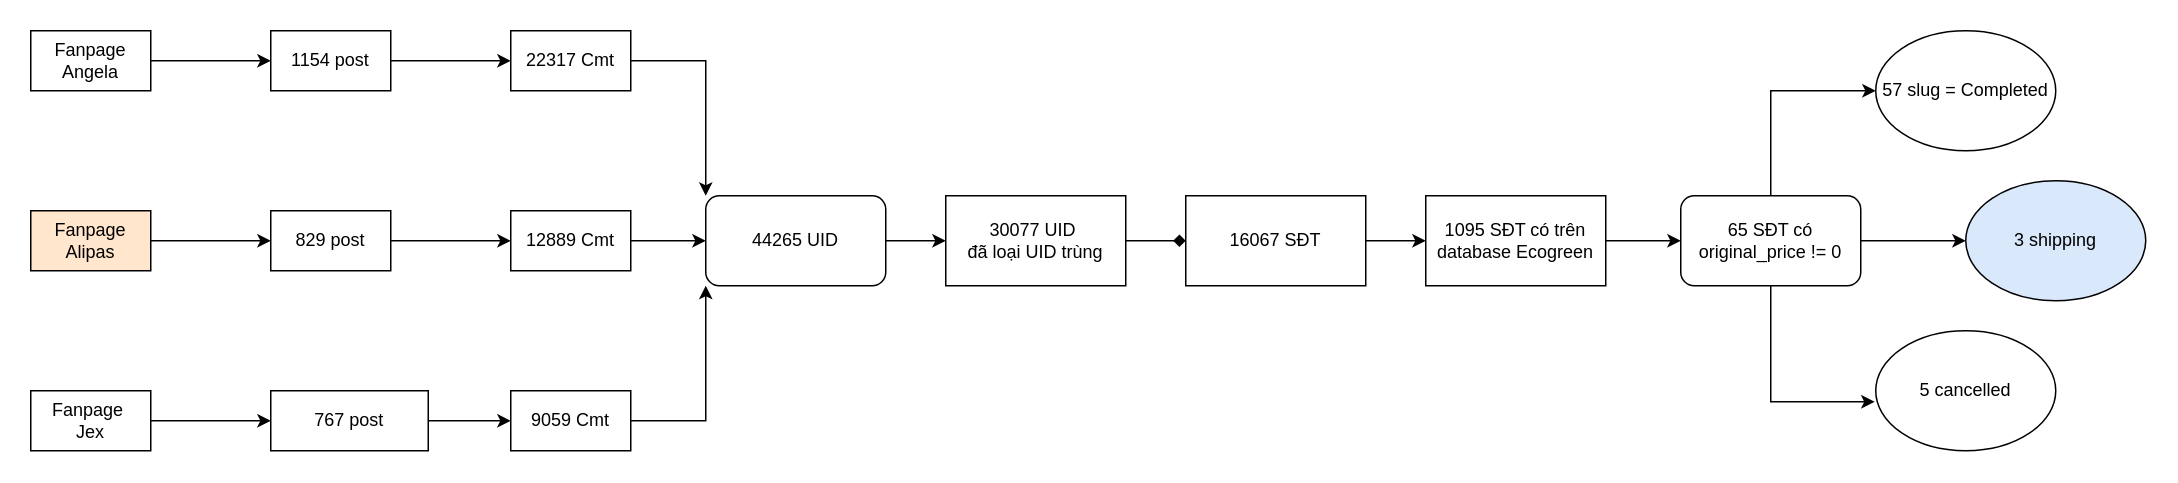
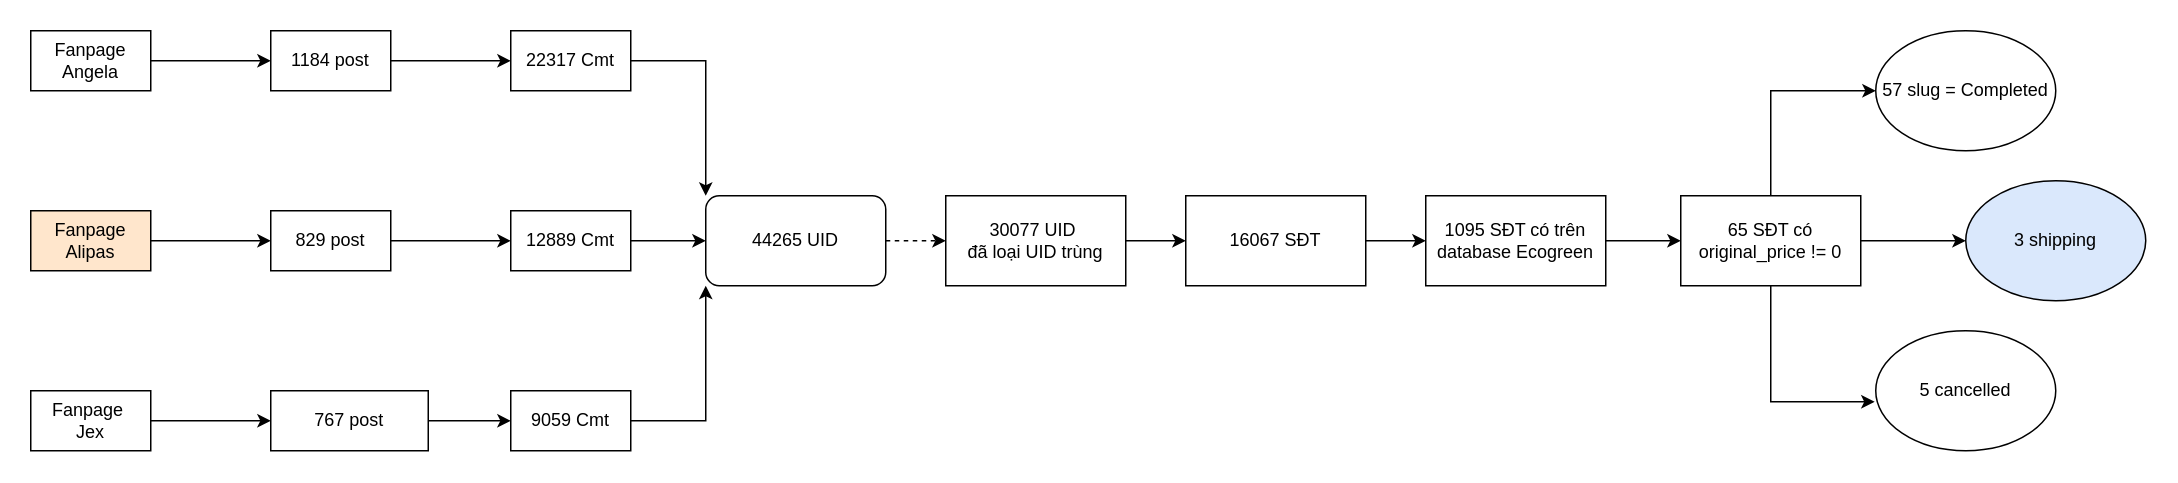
node "1154 post": label "1154 post" -> "1184 post"
edge "44265 UID" -> "30077 UID đã loại UID trùng": style solid -> dashed
edge "30077 UID đã loại UID trùng" -> "16067 SĐT": arrowhead diamond -> classic
node "65 SĐT có original_price != 0": shape rounded rectangle -> rectangle
